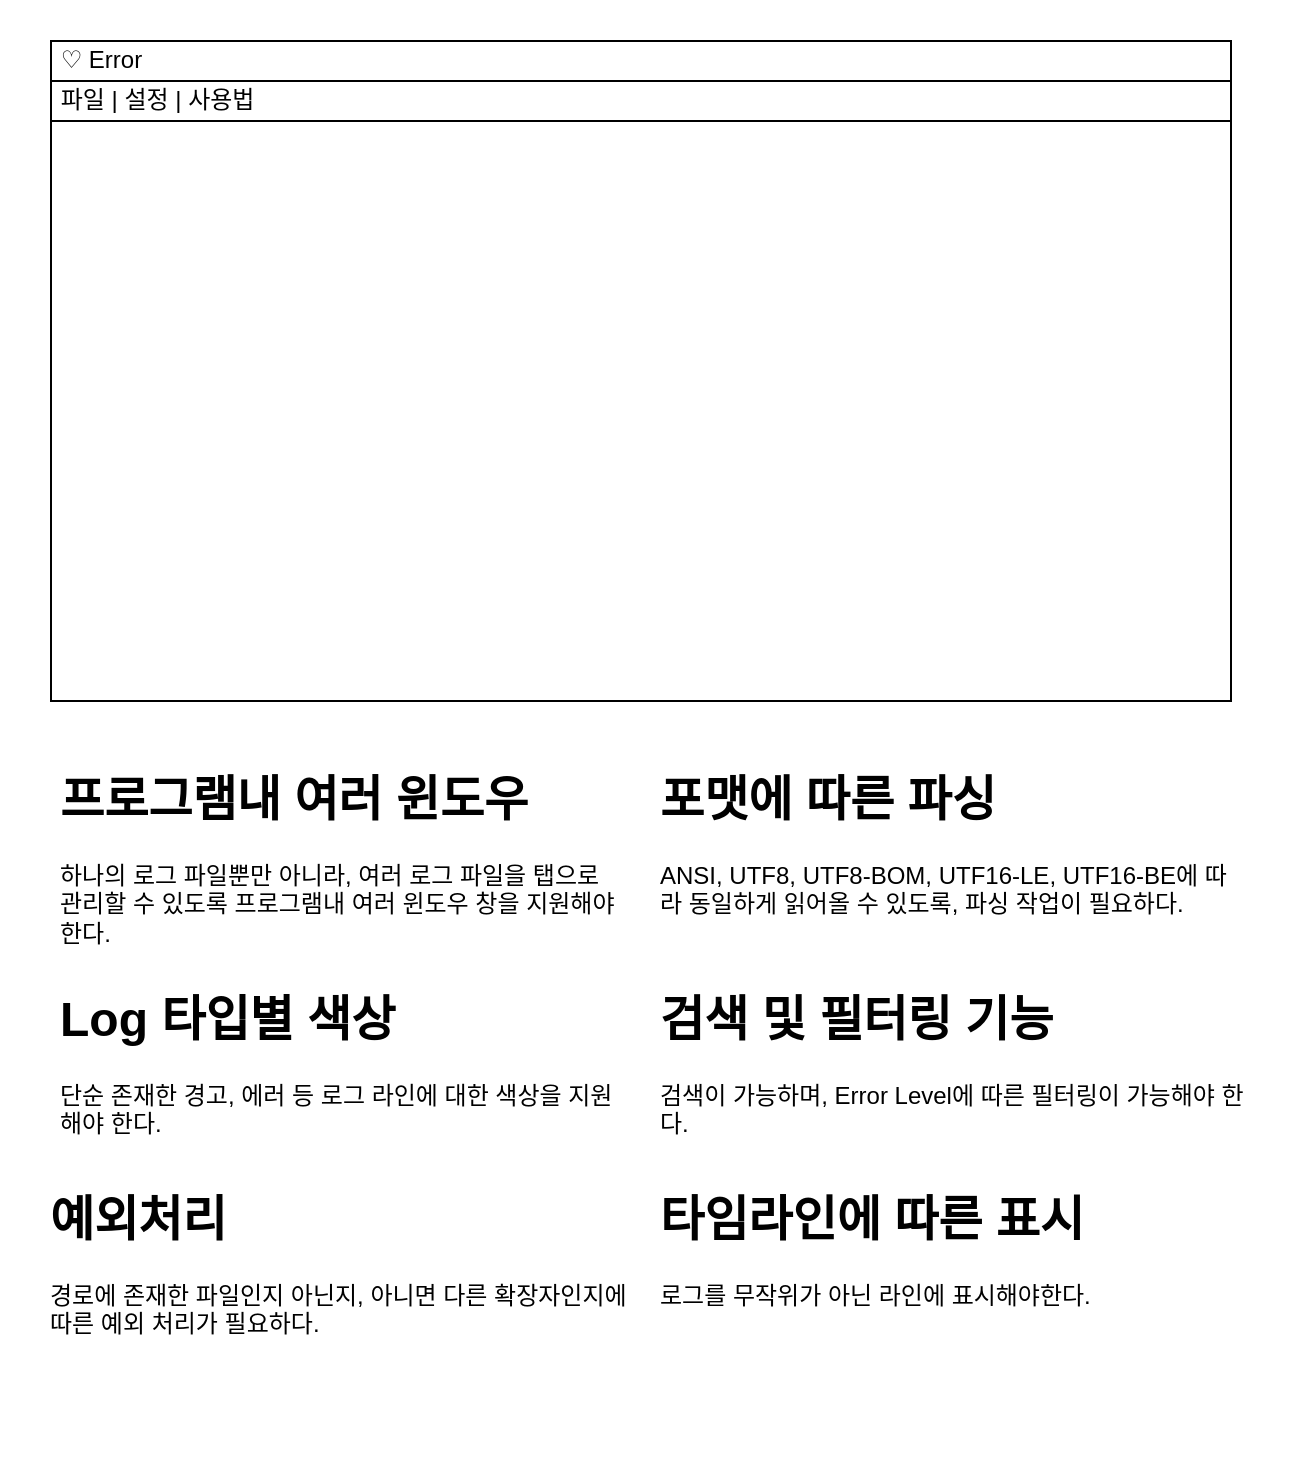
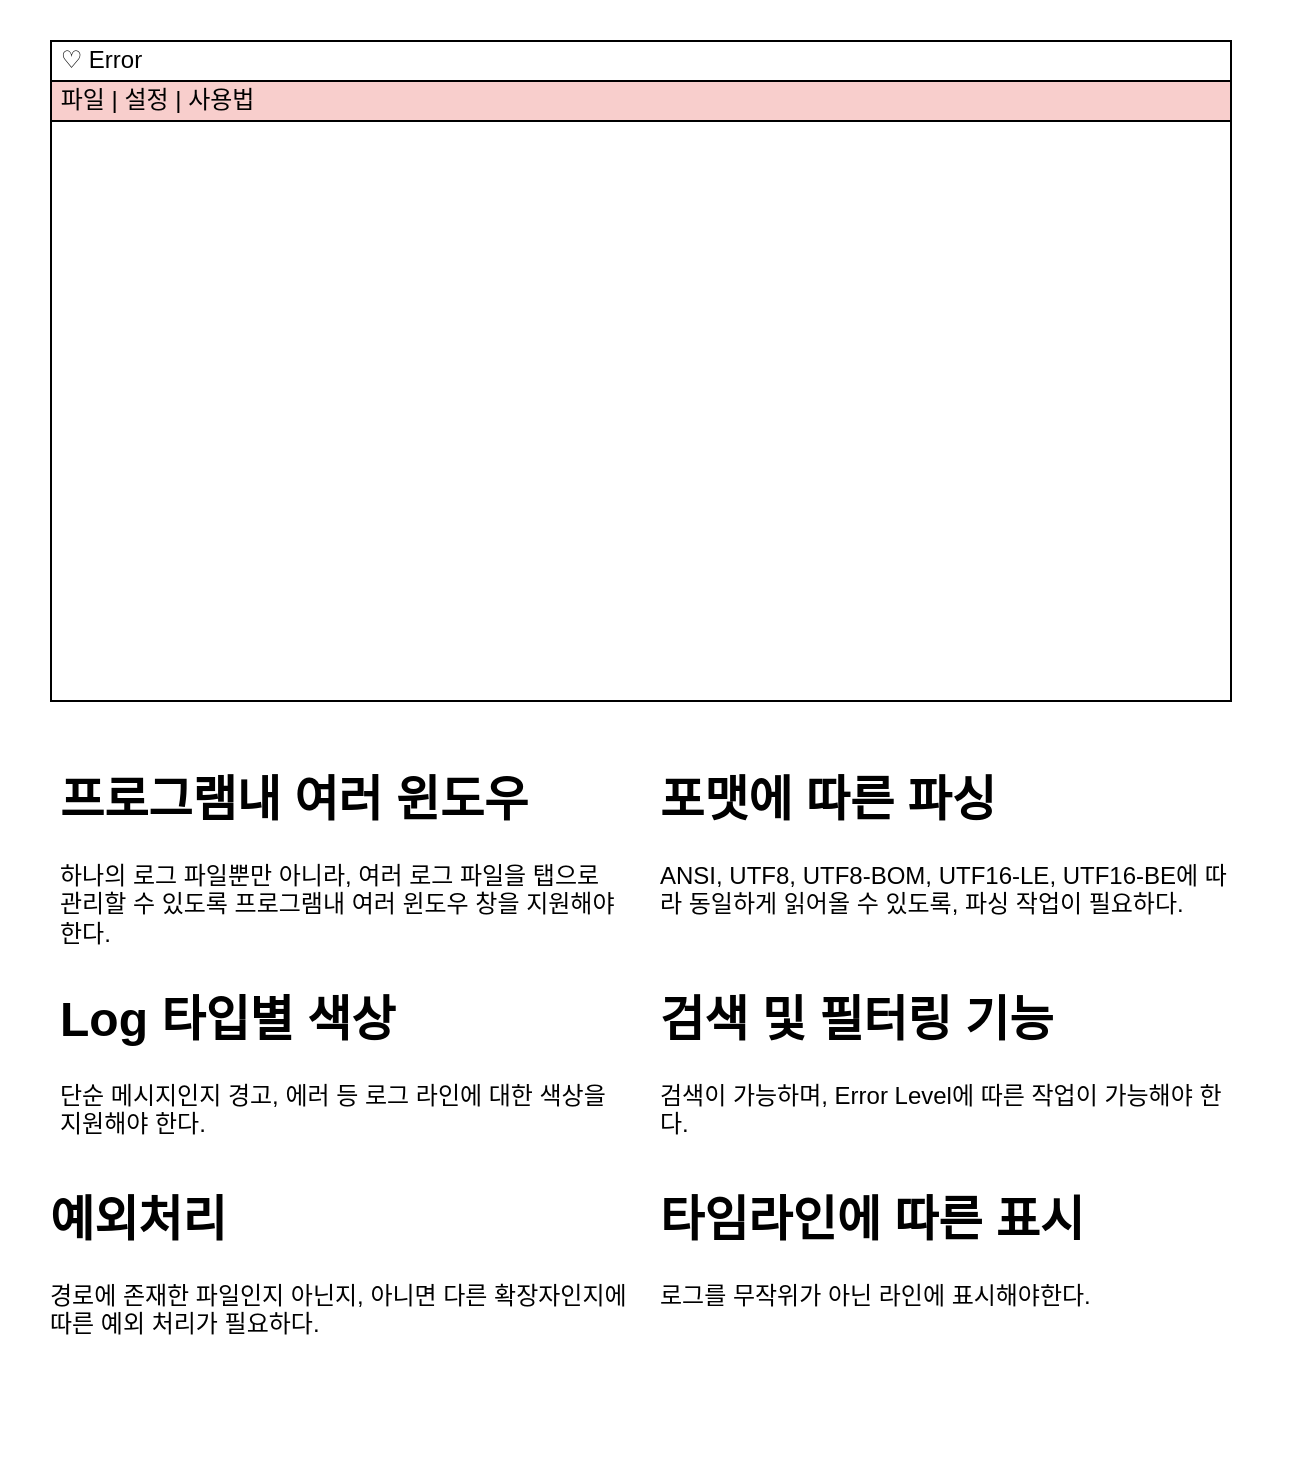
node "파일 | 설정 | 사용법": fillcolor #ffffff -> #f8cecc
node "Log 타입별 색상단순 존재한 경고, 에러 등 로그 라인에 대한 색상을 지원해야 한다.": label "Log 타입별 색상단순 존재한 경고, 에러 등 로그 라인에 대한 색상을 지원해야 한다." -> "Log 타입별 색상단순 메시지인지 경고, 에러 등 로그 라인에 대한 색상을 지원해야 한다."
node "검색 및 필터링 기능검색이 가능하며, Error Level에 따른 필터링이 가능해야 한다.": label "검색 및 필터링 기능검색이 가능하며, Error Level에 따른 필터링이 가능해야 한다." -> "검색 및 필터링 기능검색이 가능하며, Error Level에 따른 작업이 가능해야 한다."
